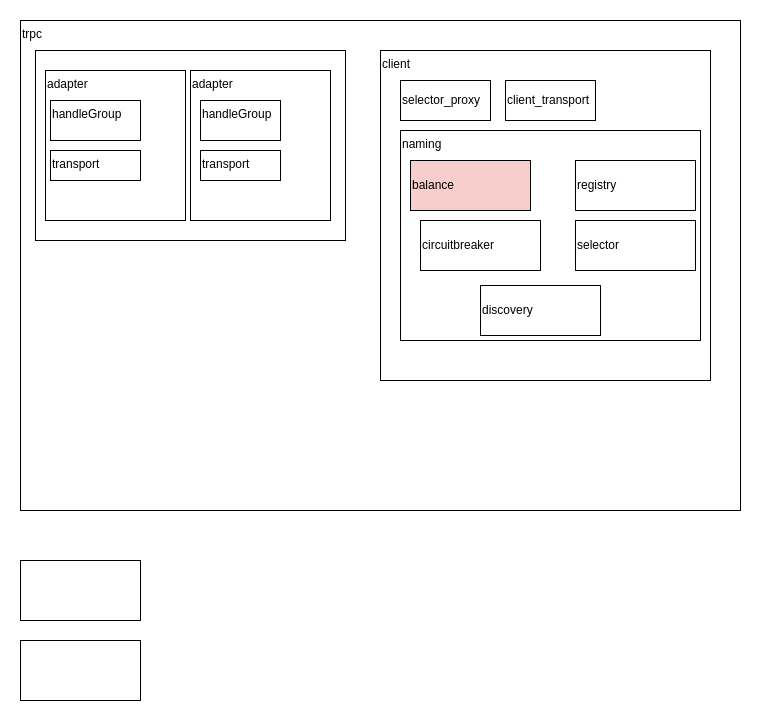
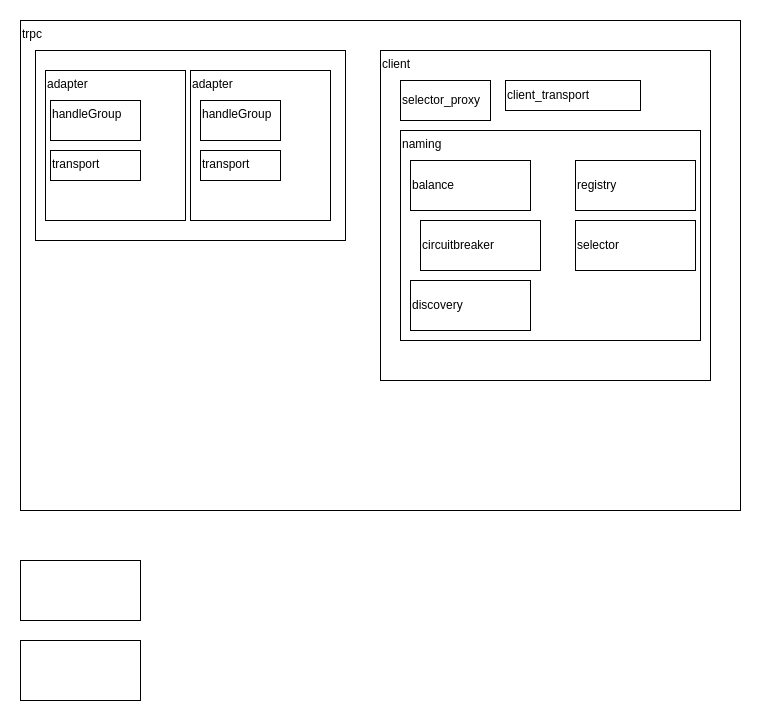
node "client_transport": size 90x40 -> 135x30
node "balance": fillcolor #f8cecc -> #ffffff
node "discovery": moved (541, 311) -> (471, 306)
